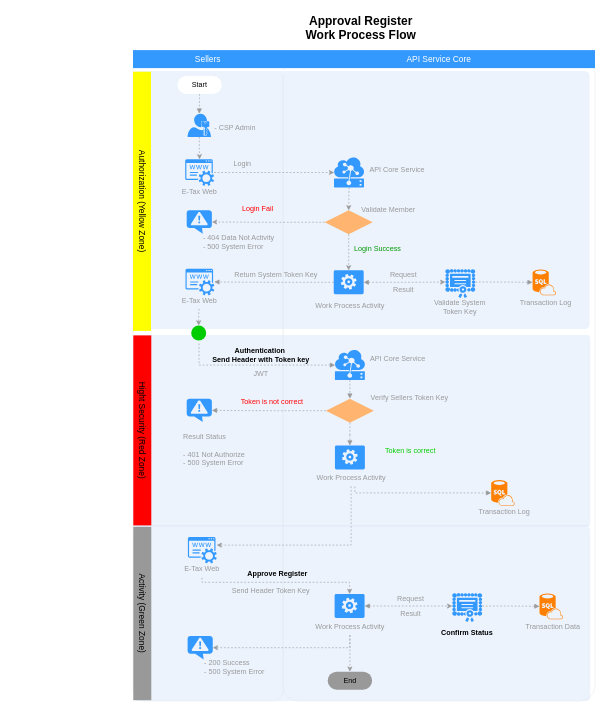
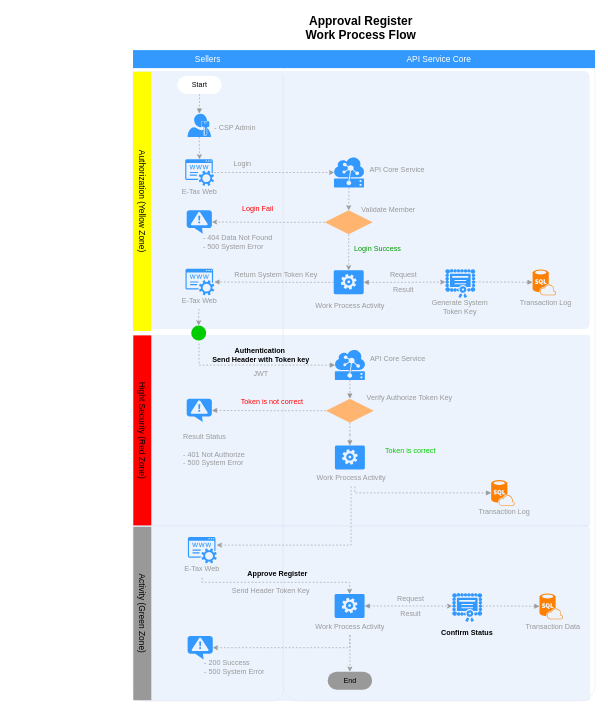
node "- 404 Data Not Activity - 500 System Error": label "- 404 Data Not Activity - 500 System Error" -> "- 404 Data Not Found - 500 System Error"
node "Validate System Token Key": label "Validate System Token Key" -> "Generate System Token Key"
node "Verify Sellers Token Key": label "Verify Sellers Token Key" -> "Verify Authorize Token Key"
